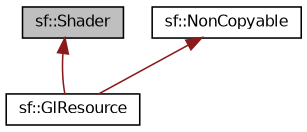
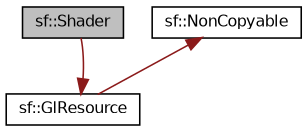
edge "sf::GlResource" -> "sf::Shader": reversed
